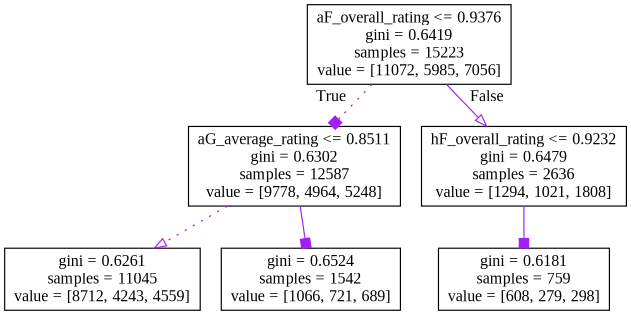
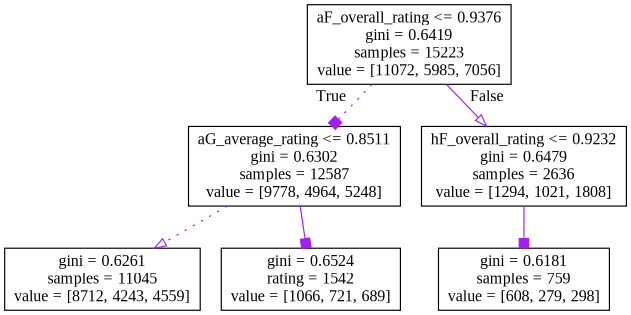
node "gini = 0.6524 samples = 1542 value = [1066, 721, 689]": label "gini = 0.6524 samples = 1542 value = [1066, 721, 689]" -> "gini = 0.6524 rating = 1542 value = [1066, 721, 689]"
